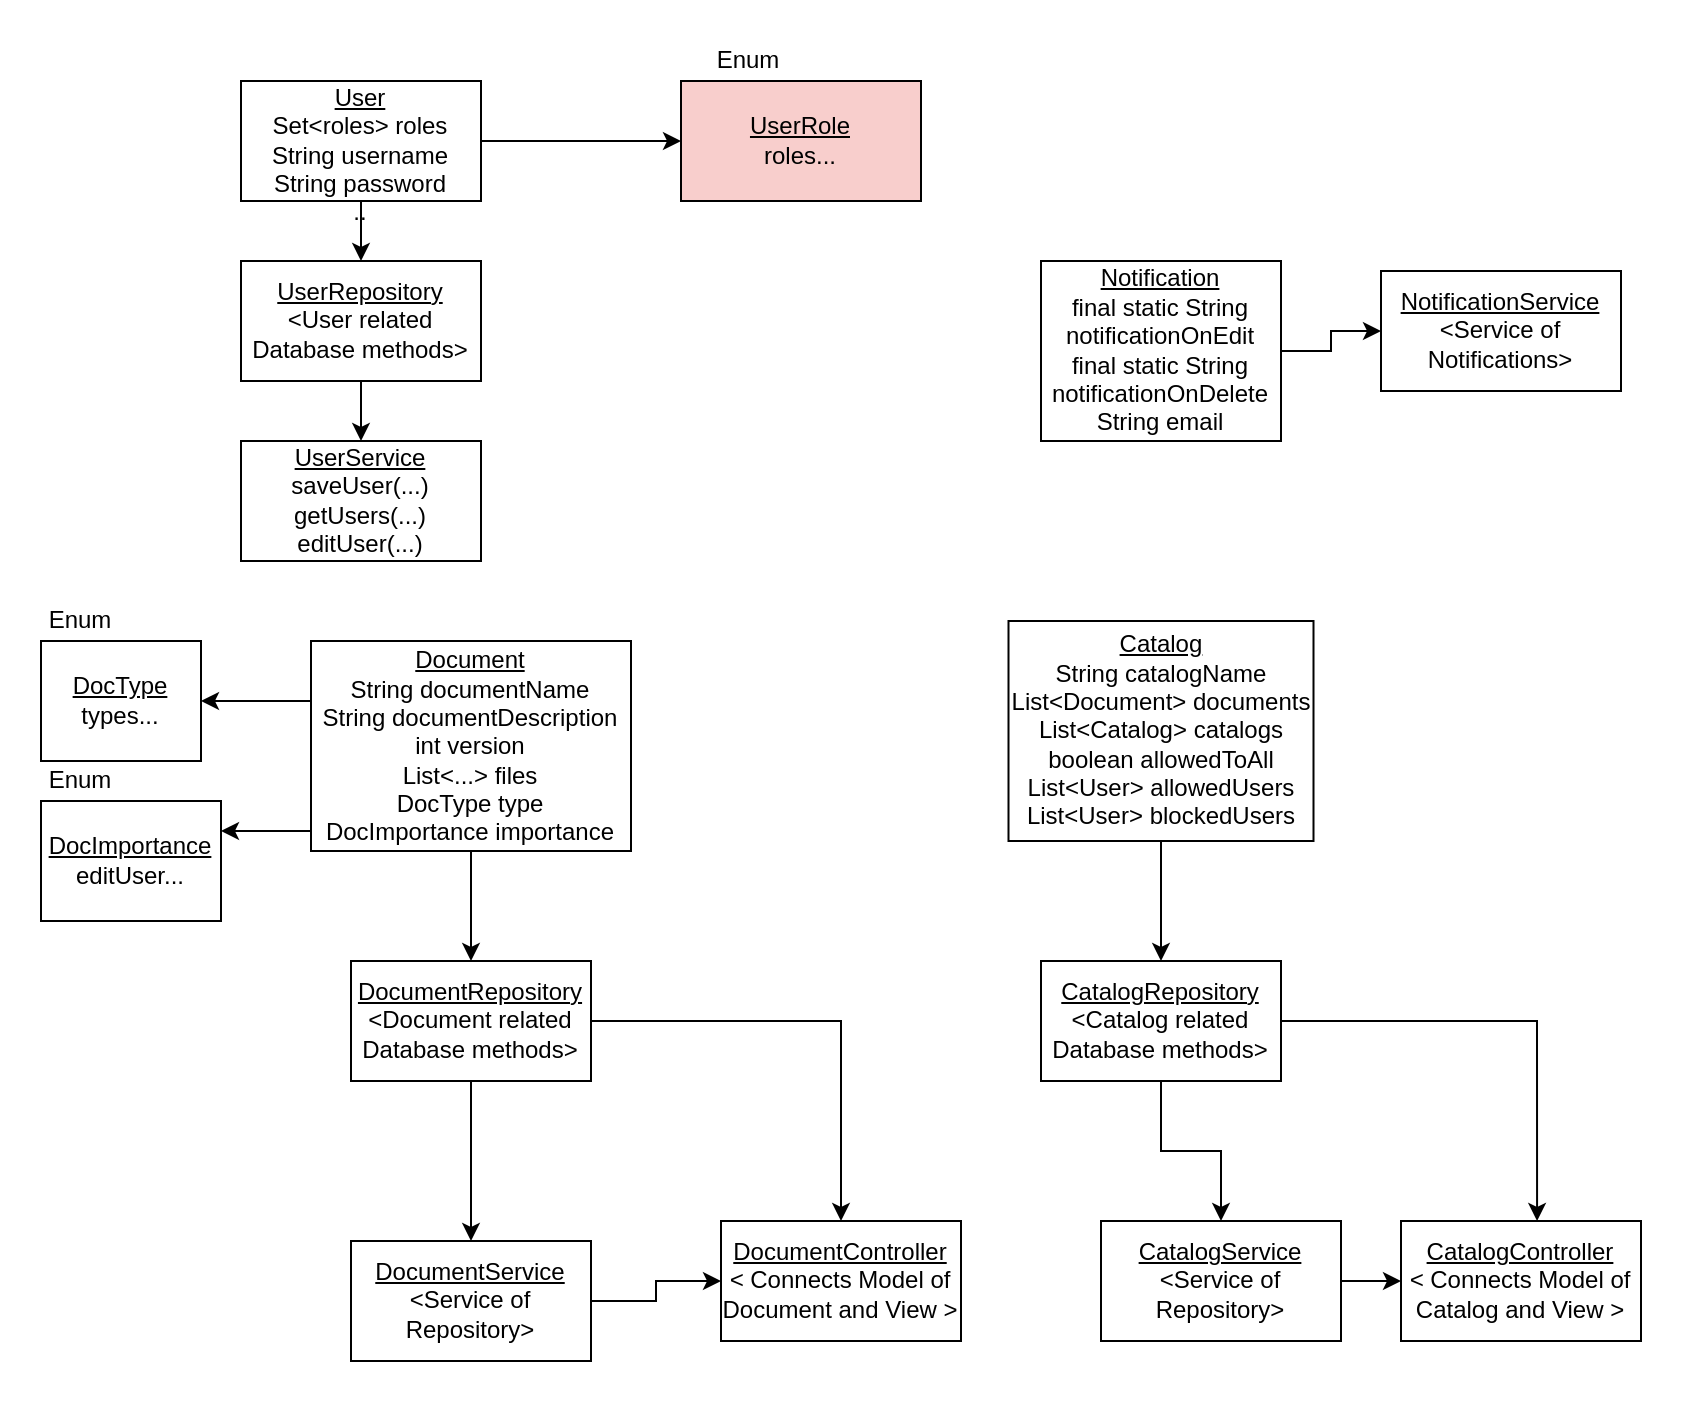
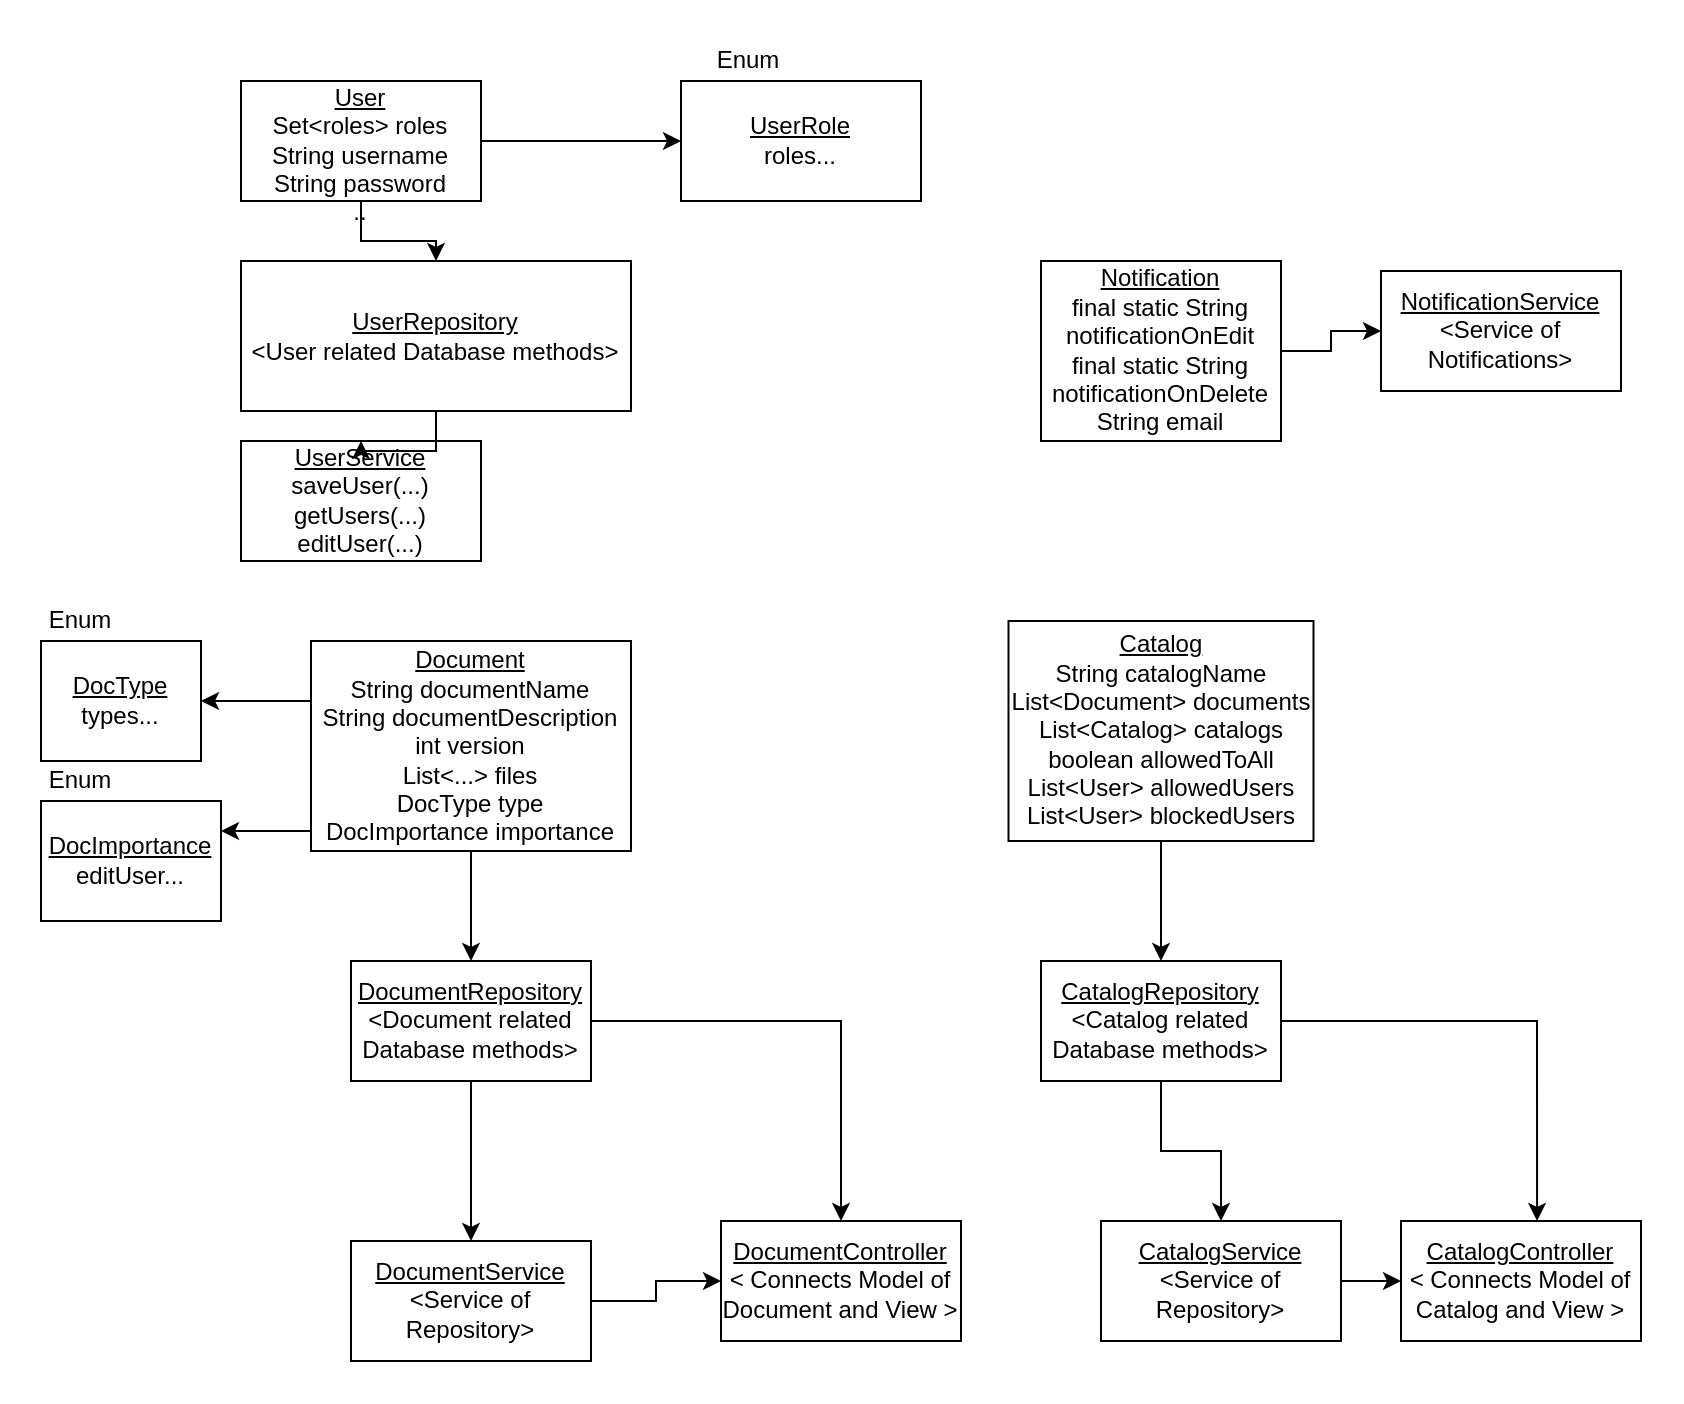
node "UserRole roles...": fillcolor #f8cecc -> #ffffff
node "UserRepository <User related Database methods>": size 240x120 -> 390x150
